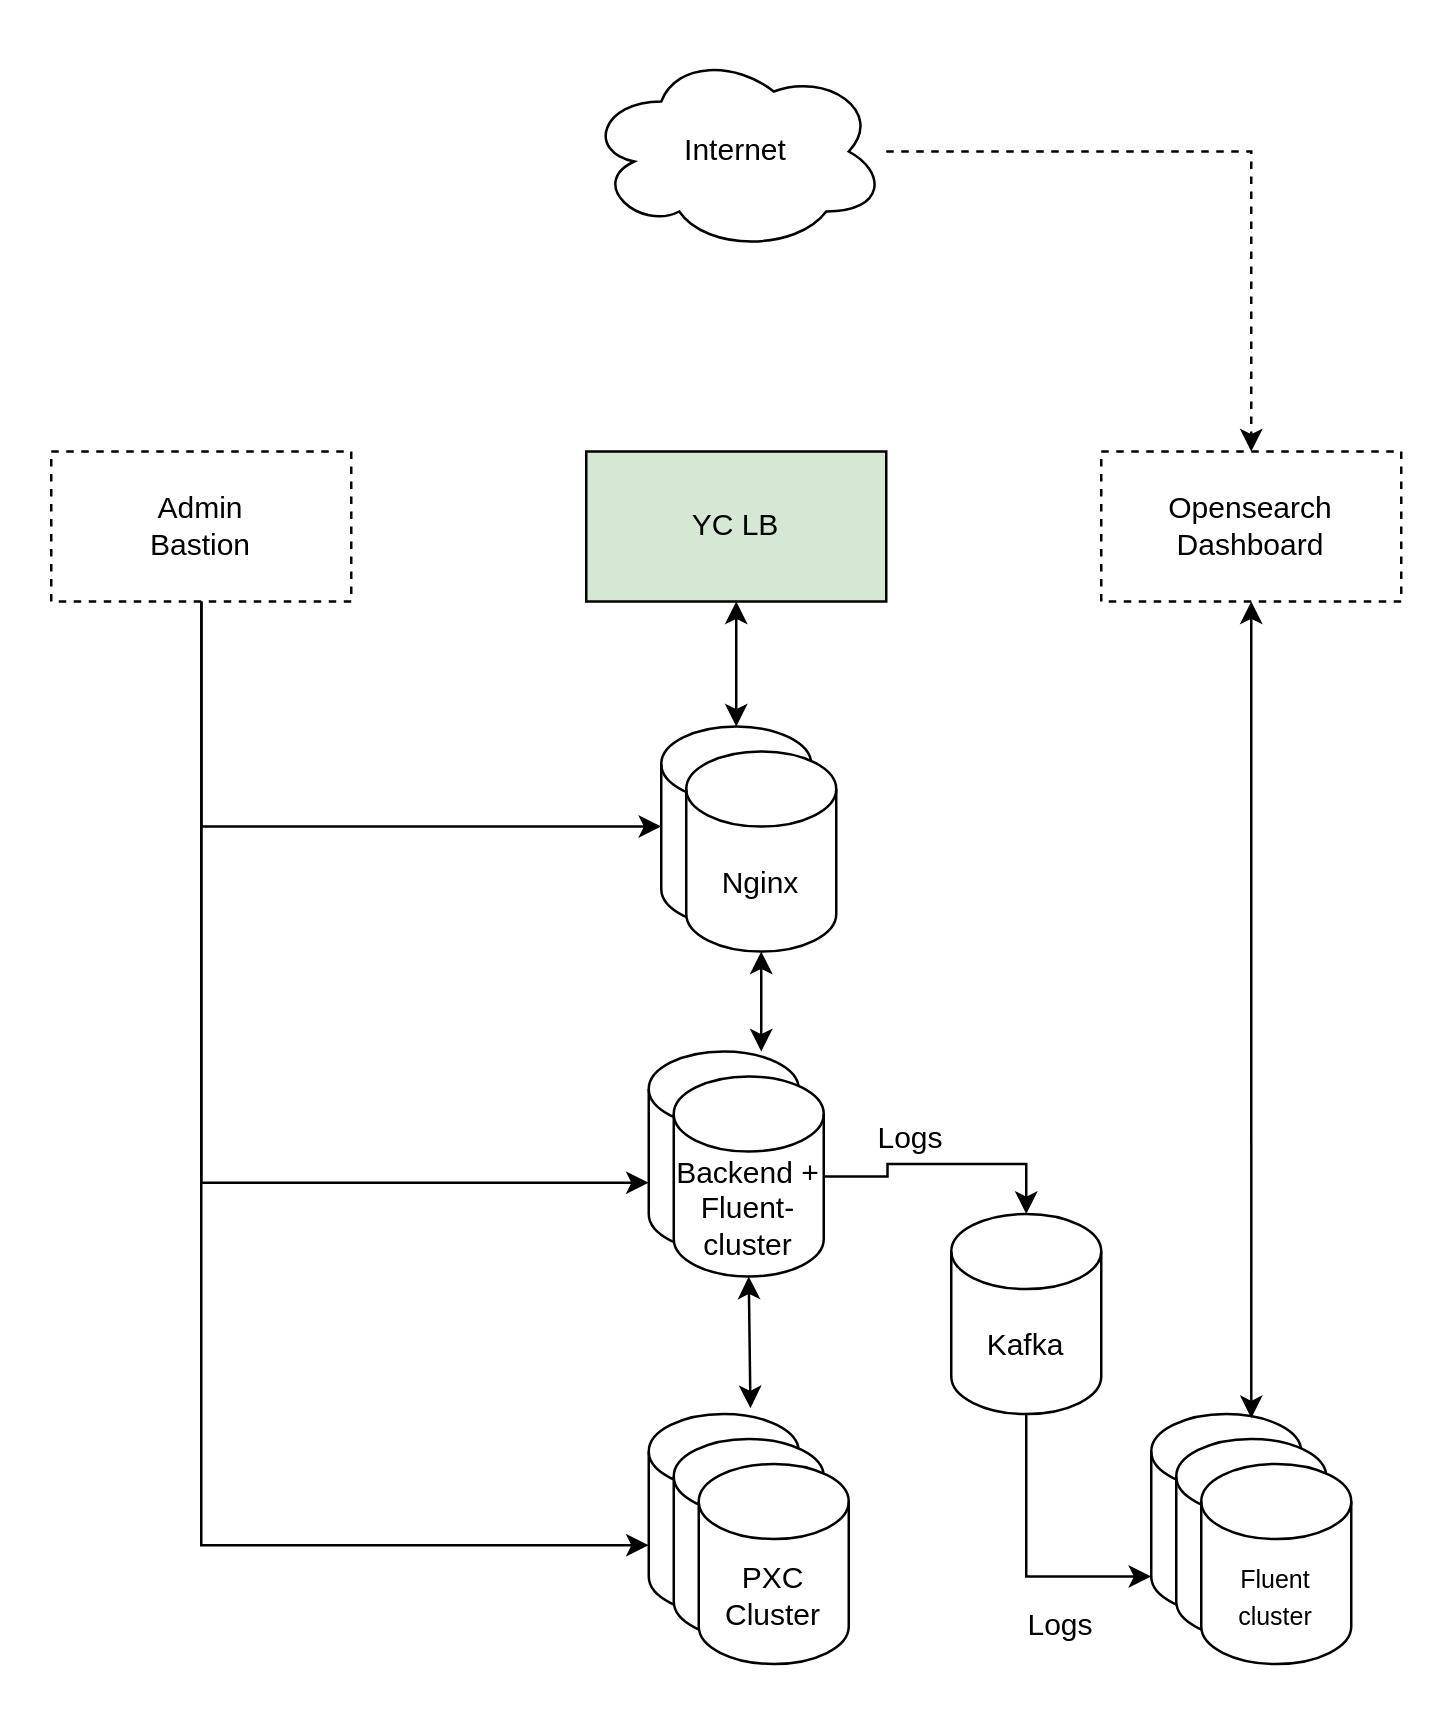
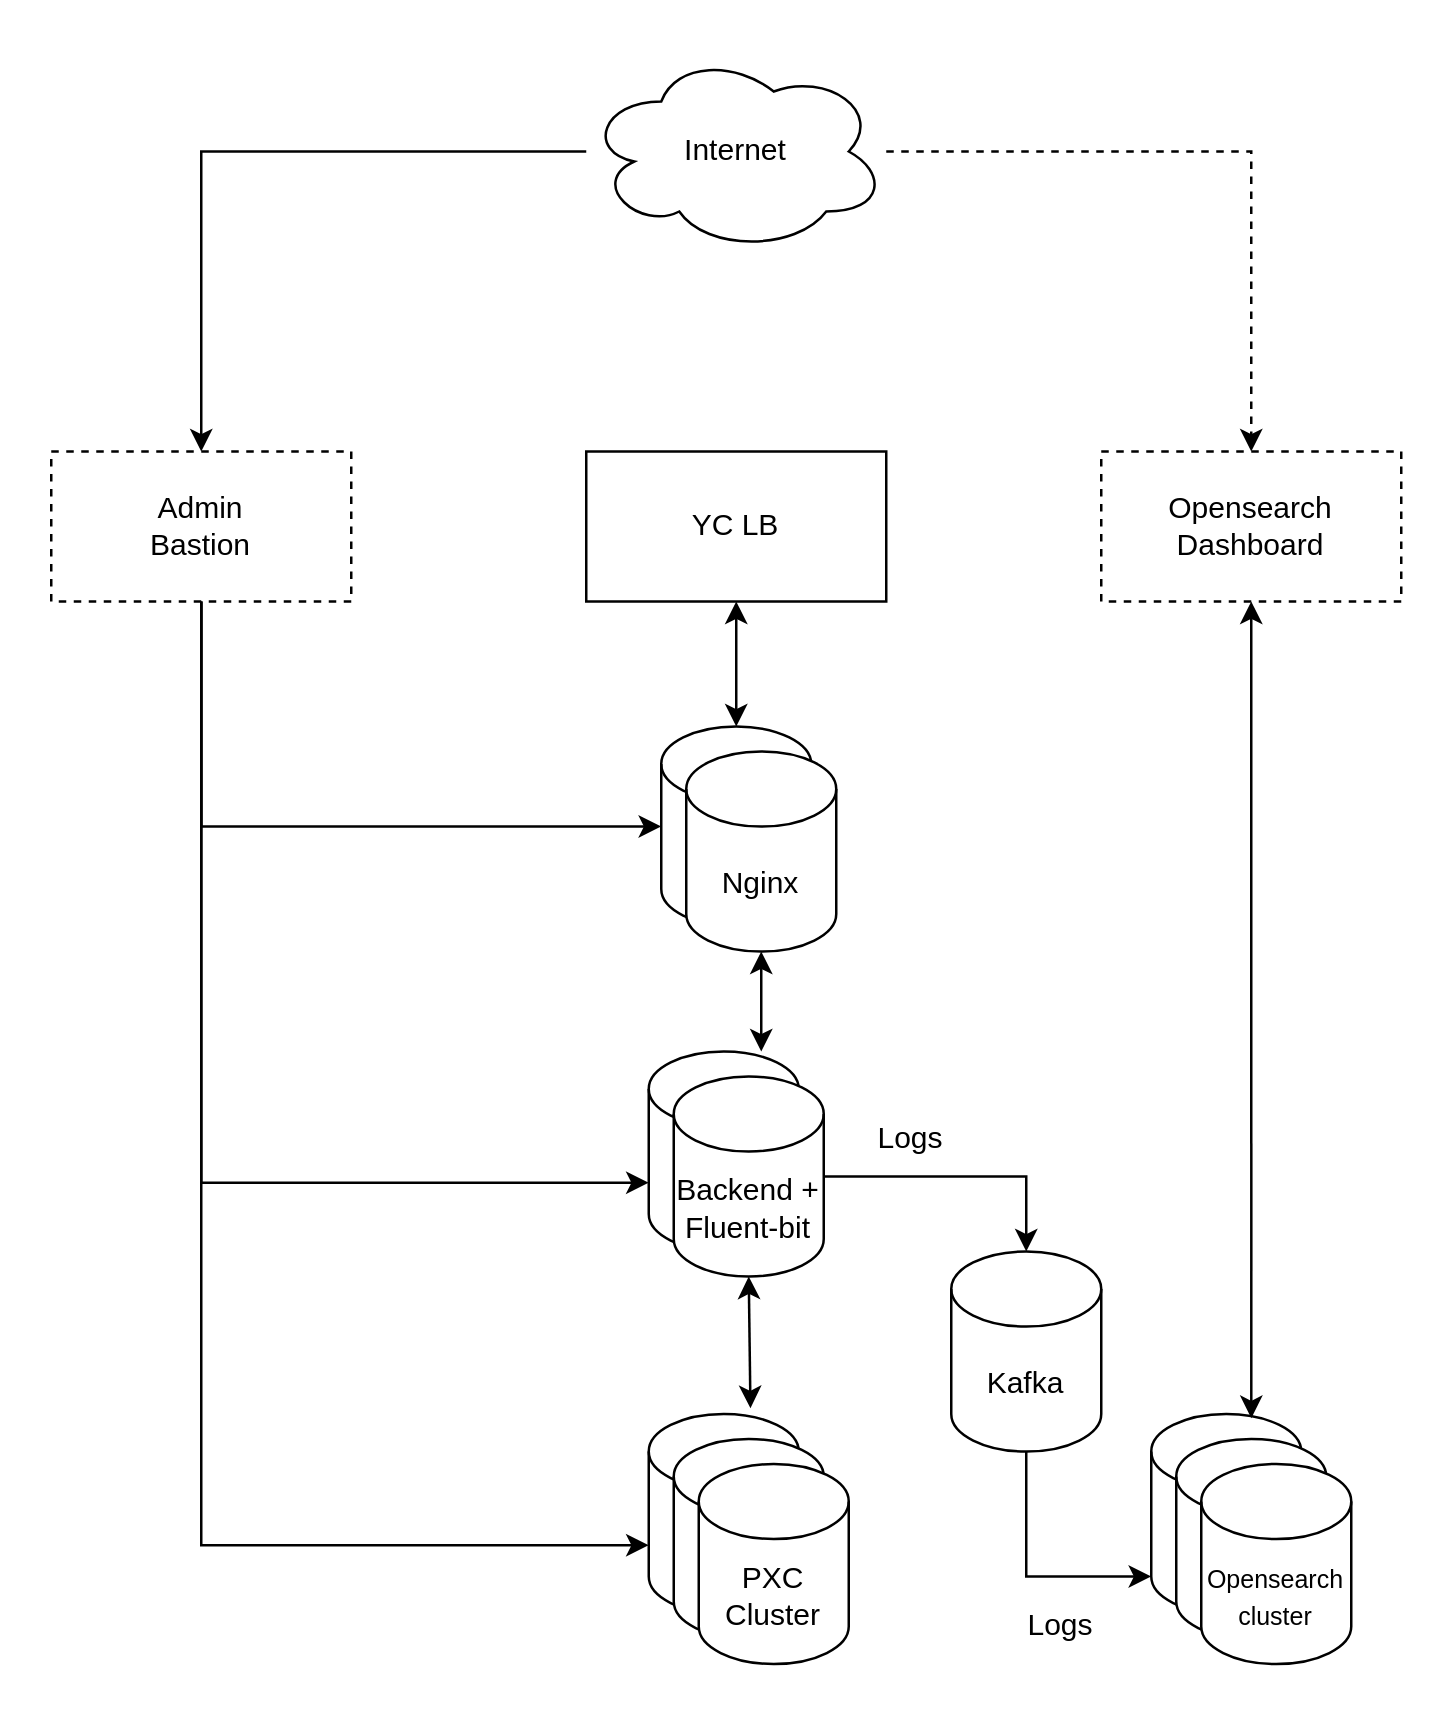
edge "Internet" -> "Admin Bastion": added
node "YC LB": fillcolor #d5e8d4 -> #ffffff
node "Backend + Fluent-cluster": label "Backend + Fluent-cluster" -> "Backend + Fluent-bit"
node "Kafka": moved (1026, 1314) -> (1026, 1351)
node "Fluent cluster": label "Fluent cluster" -> "Opensearch cluster"
